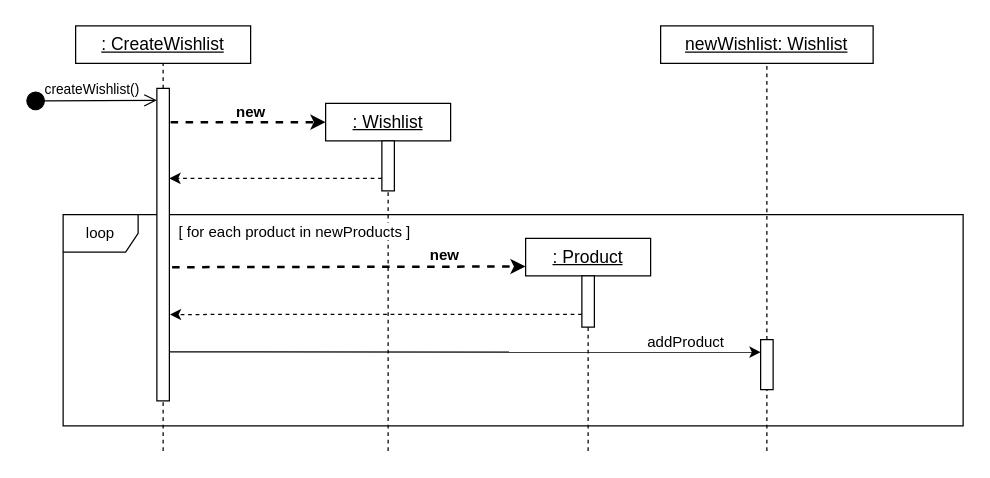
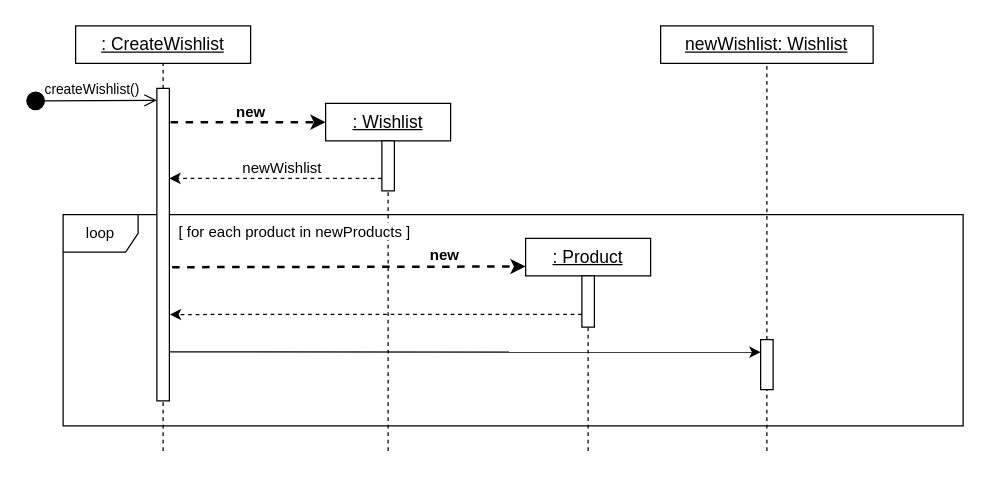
node "newWishlist": added
node "addProduct": removed
